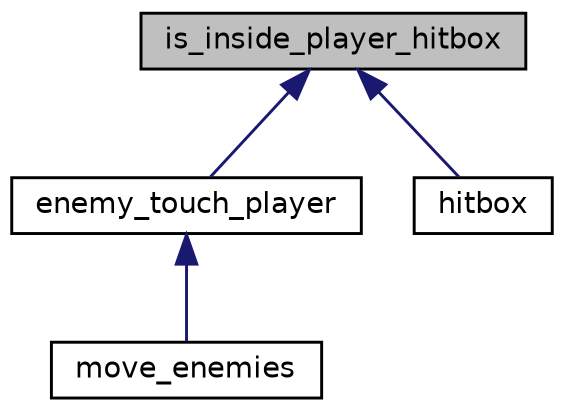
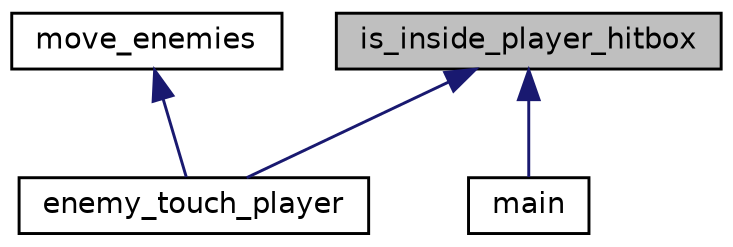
node "hitbox": label "hitbox" -> "main"
edge "move_enemies" -> "enemy_touch_player": reversed
